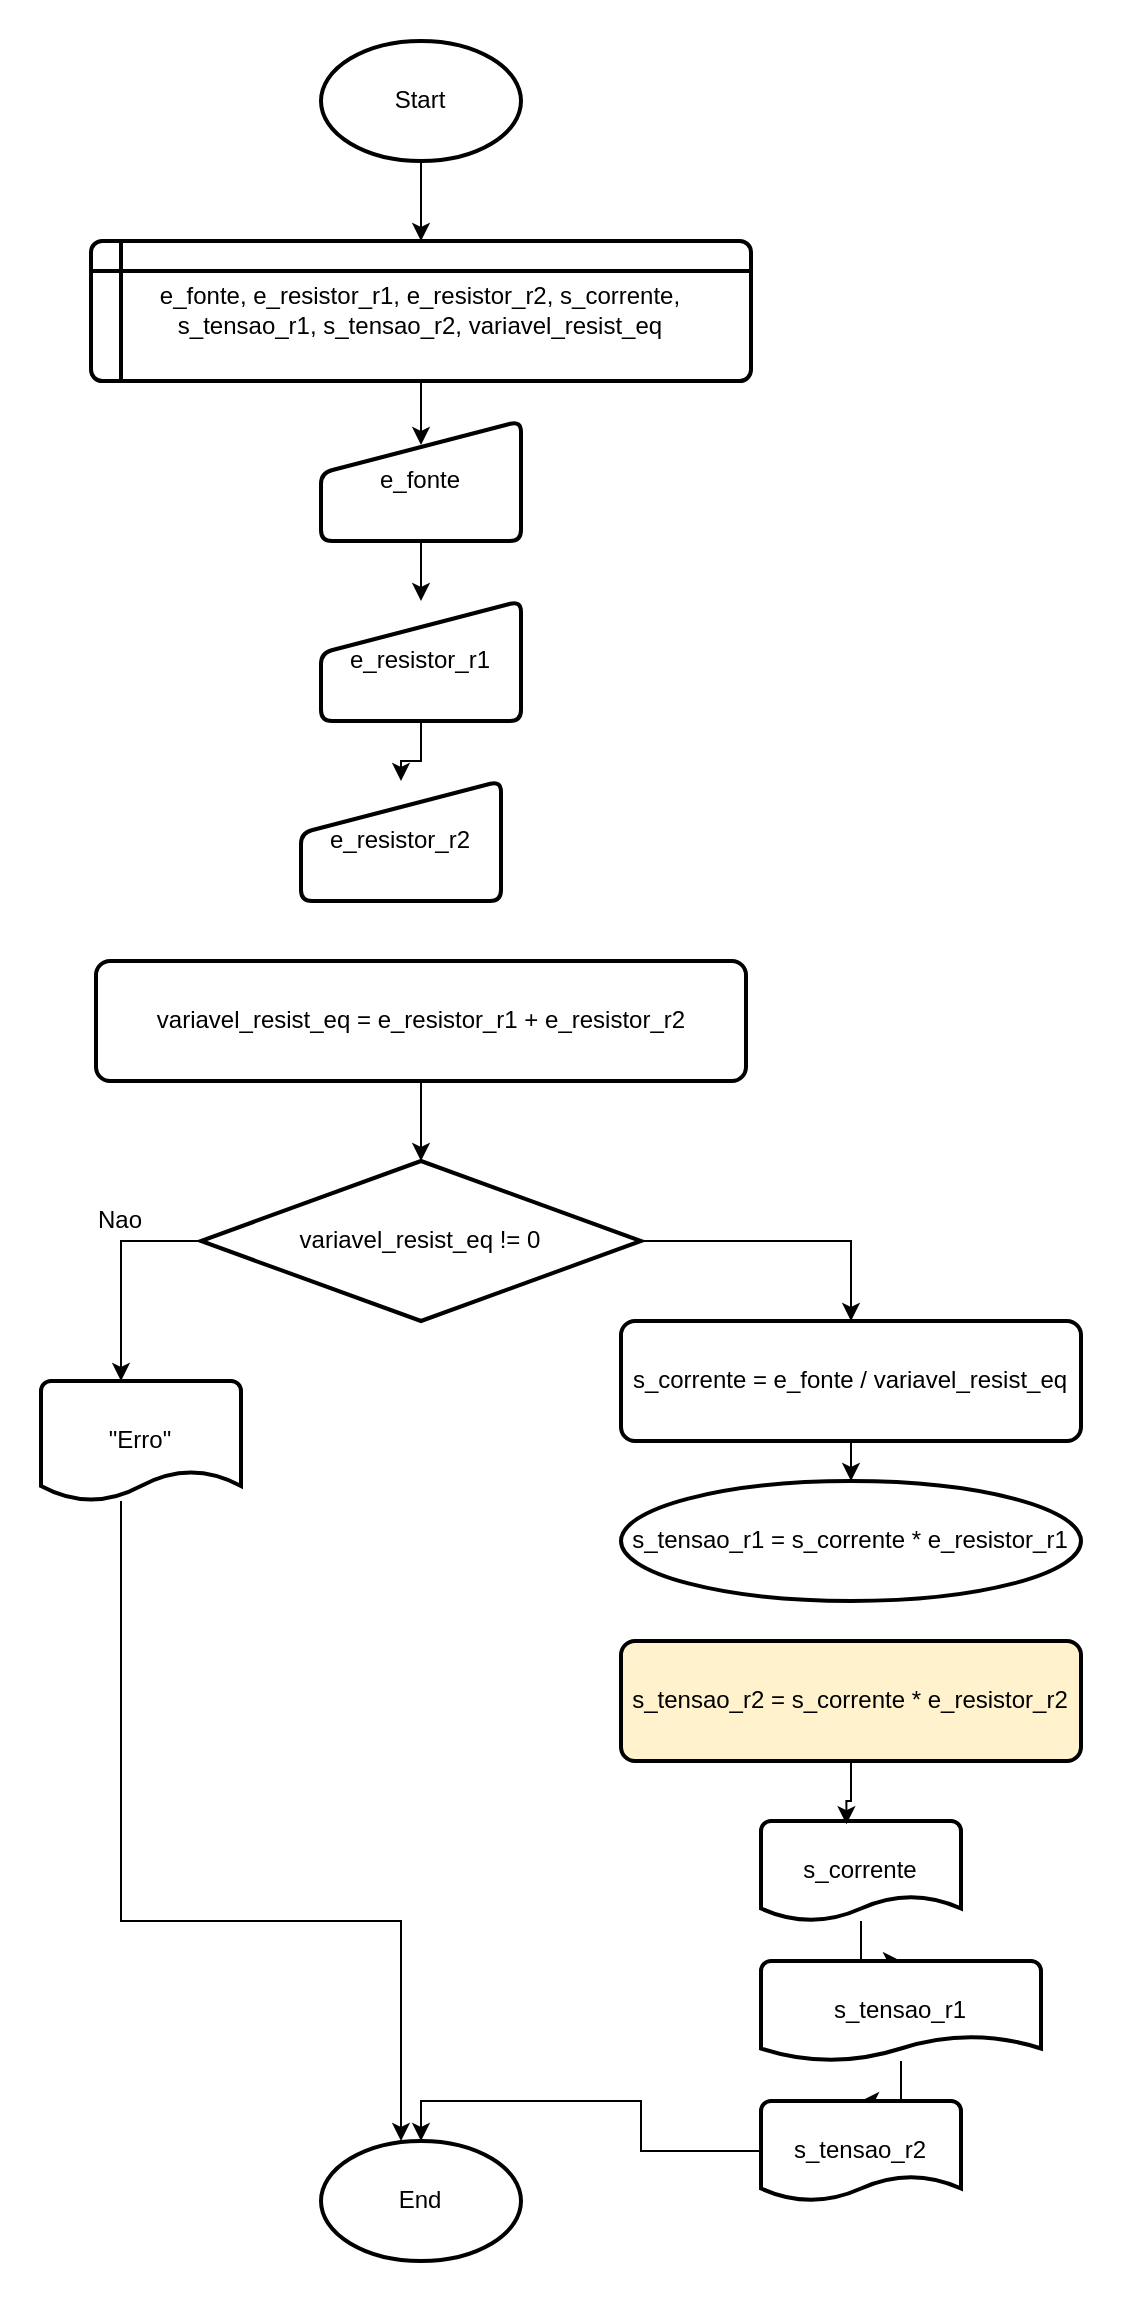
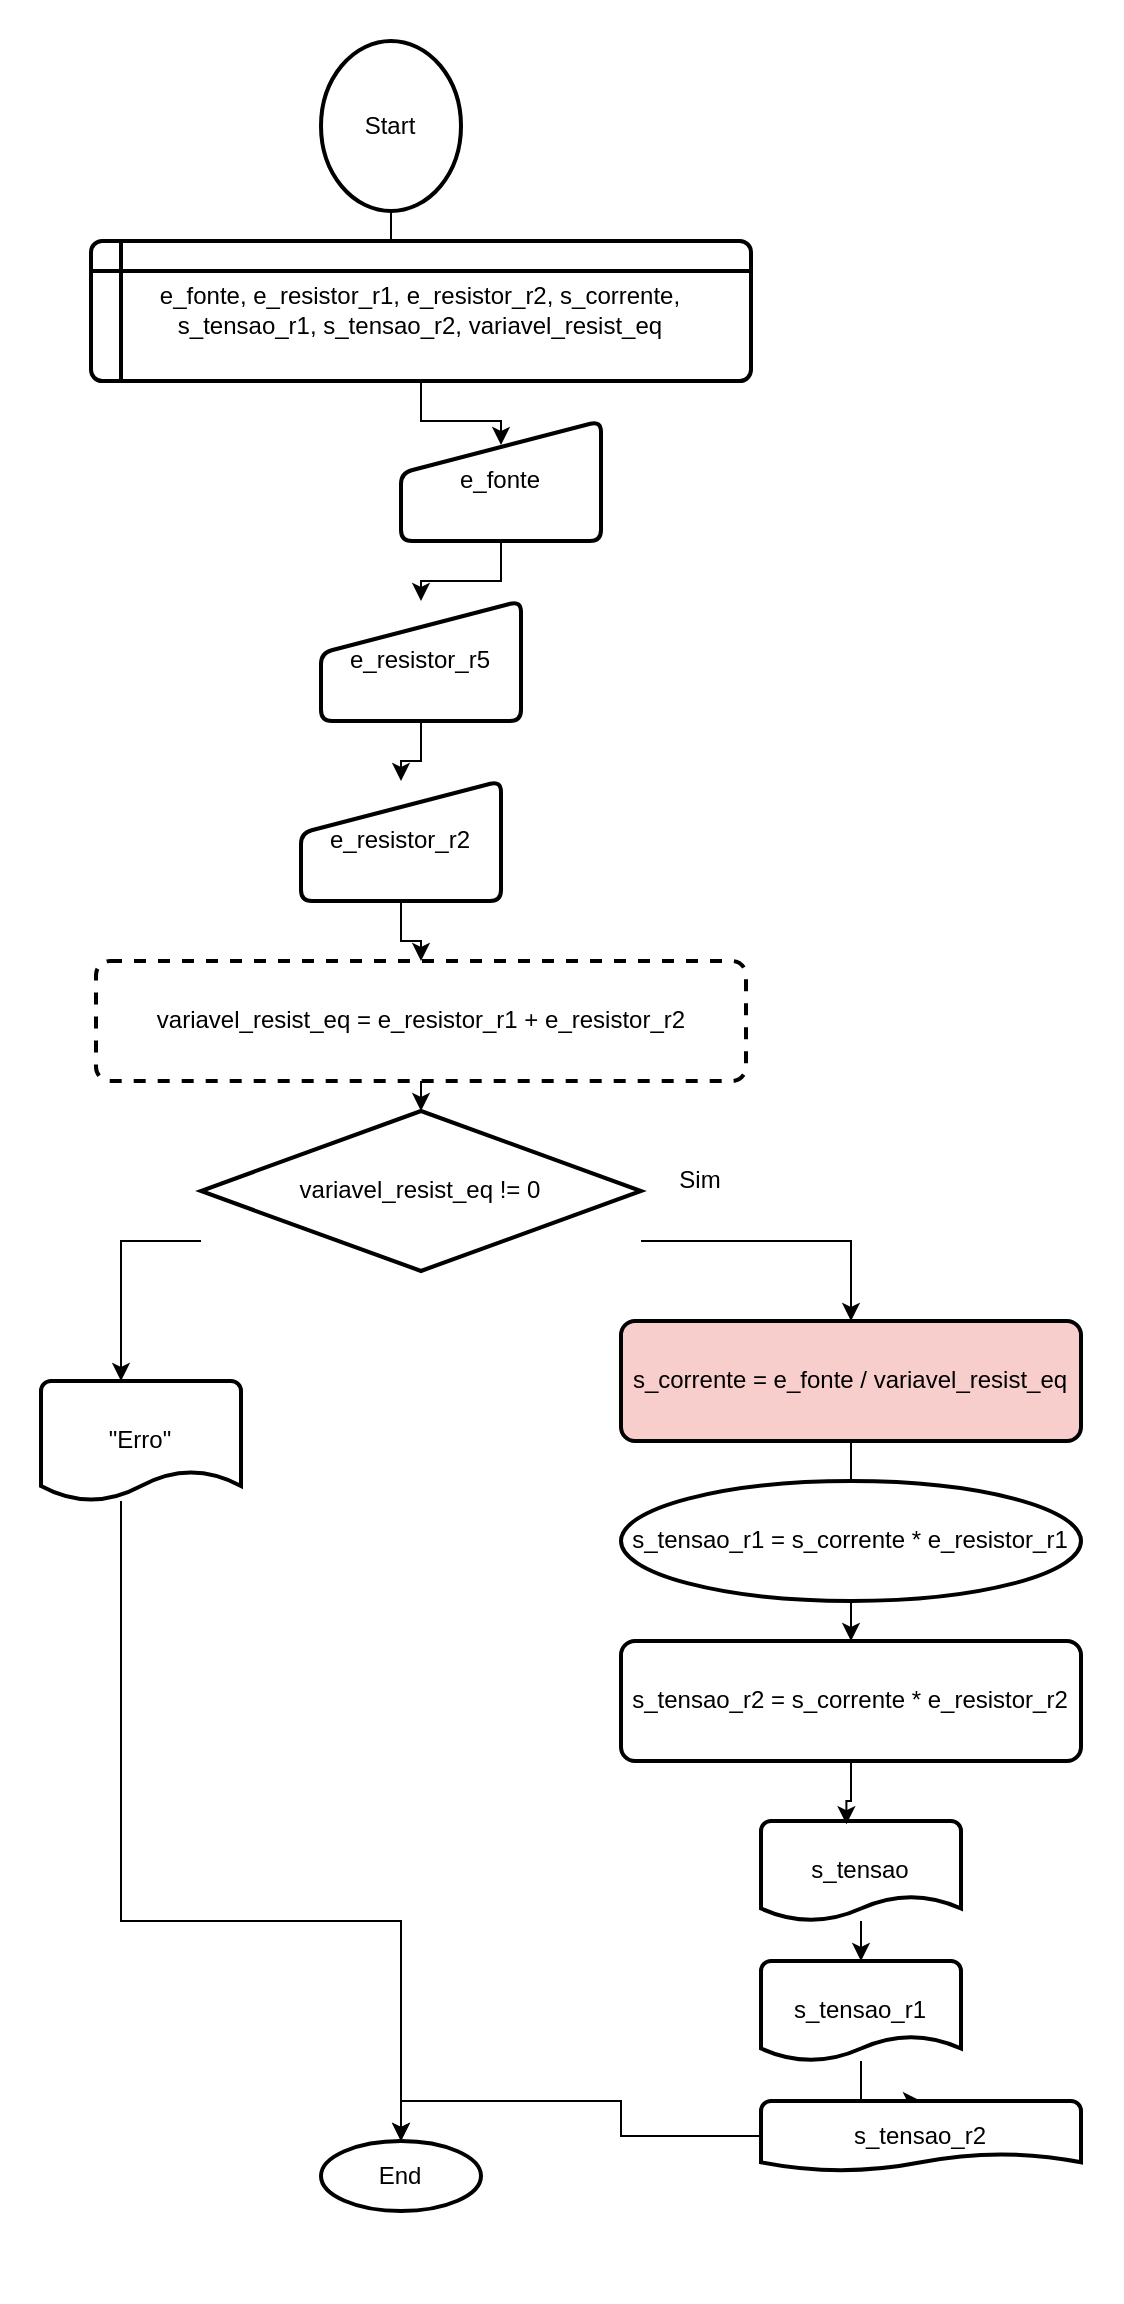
node "Start": size 200x120 -> 140x170
node "e_fonte": moved (421, 481) -> (501, 481)
node "e_resistor_r1": label "e_resistor_r1" -> "e_resistor_r5"
edge "e_resistor_r2" -> "variavel_resist_eq = e_resistor_r1 + e_resistor_r2": added
node "variavel_resist_eq = e_resistor_r1 + e_resistor_r2": style solid -> dashed
node "Sim": added
node "Nao": removed
node "variavel_resist_eq != 0": moved (421, 1241) -> (421, 1191)
node "s_corrente = e_fonte / variavel_resist_eq": fillcolor #ffffff -> #f8cecc
edge "s_corrente = e_fonte / variavel_resist_eq" -> "s_tensao_r1 = s_corrente * e_resistor_r1": arrowhead classic -> none
edge "s_tensao_r1 = s_corrente * e_resistor_r1" -> "s_tensao_r2 = s_corrente * e_resistor_r2": added
node "s_tensao_r2 = s_corrente * e_resistor_r2": fillcolor #fff2cc -> #ffffff
node "s_corrente": label "s_corrente" -> "s_tensao"
node "s_tensao_r1": size 280x100 -> 200x100
node "s_tensao_r2": size 200x100 -> 320x70
node "End": size 200x120 -> 160x70
